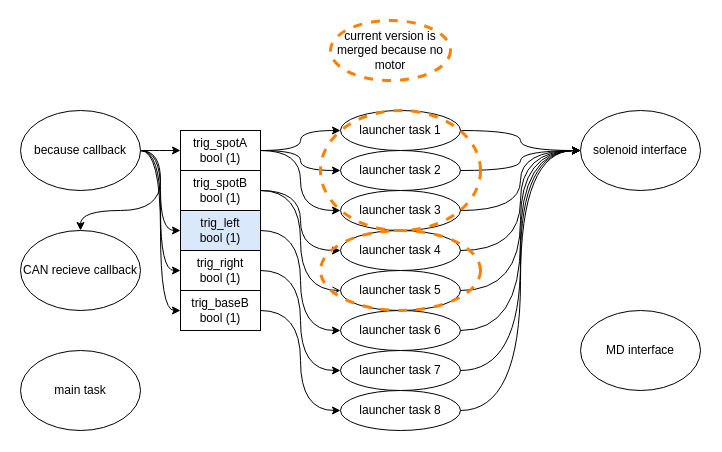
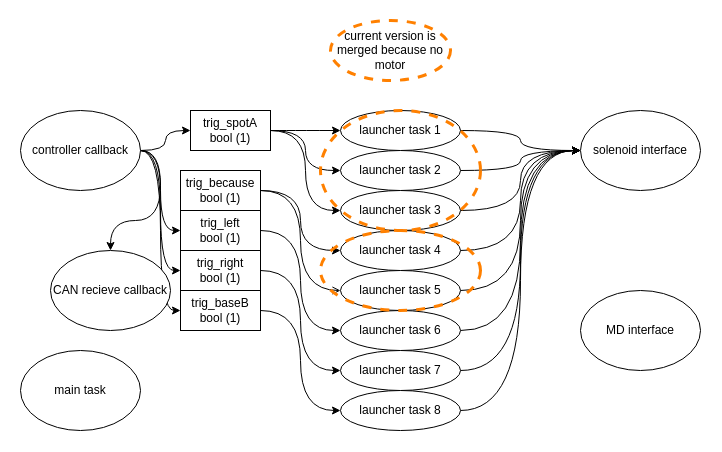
node "because callback": label "because callback" -> "controller callback"
node "trig_spotA bool (1)": moved (221, 151) -> (231, 131)
node "trig_spotB bool (1)": label "trig_spotB bool (1)" -> "trig_because bool (1)"
node "trig_left bool (1)": fillcolor #dae8fc -> #ffffff
node "CAN recieve callback": moved (81, 271) -> (111, 291)
node "MD interface": moved (641, 351) -> (641, 331)
